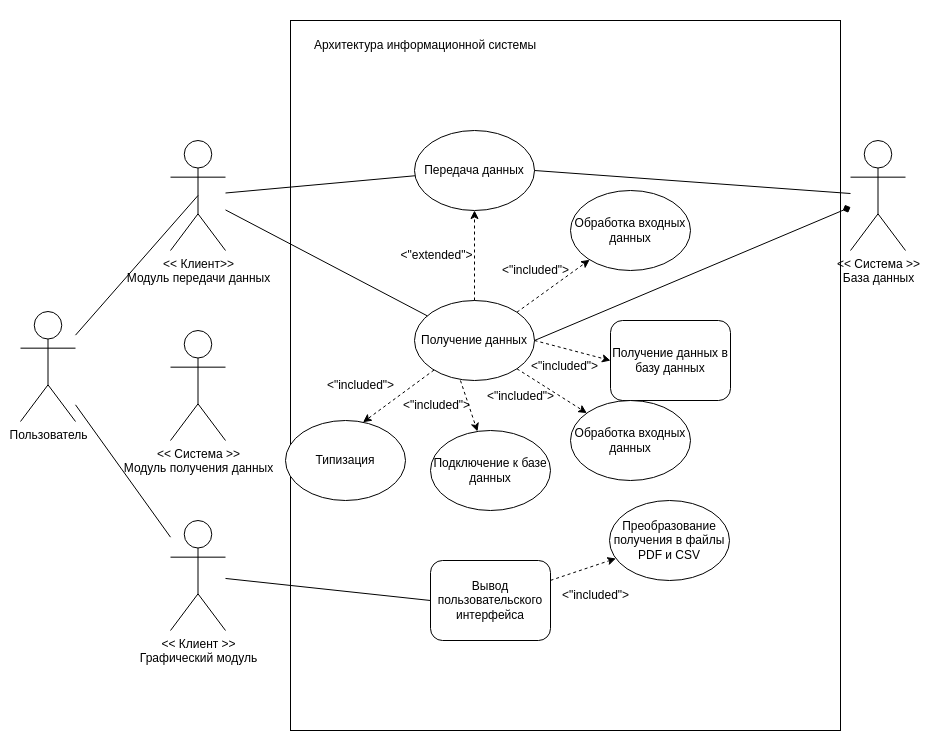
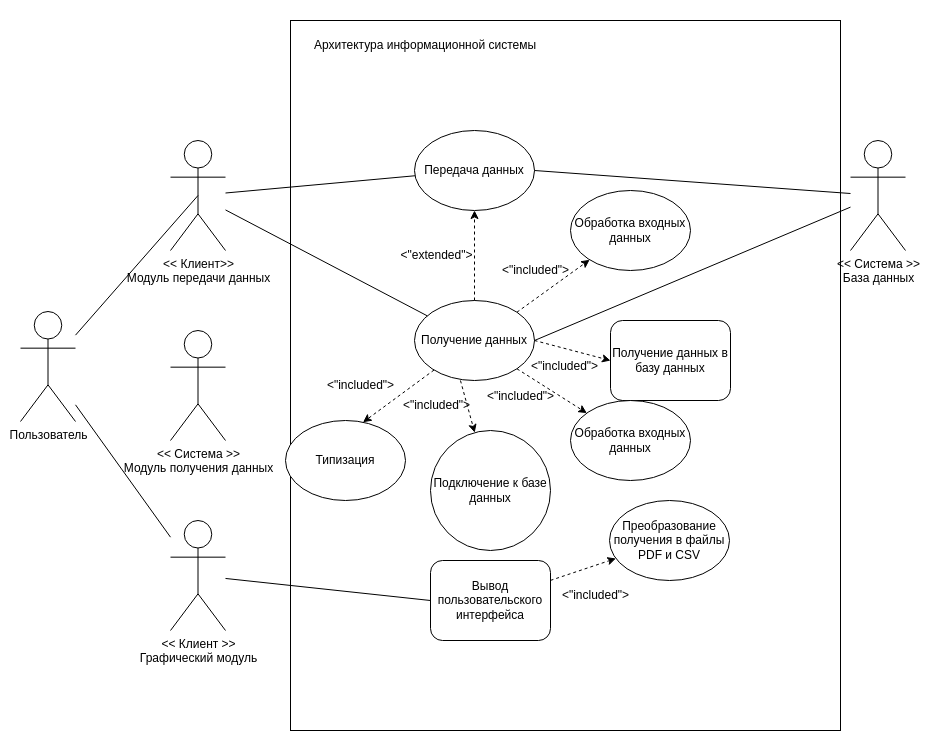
edge "Получение данных" -> "<< Система >> База данных": arrowhead diamond -> none
node "Подключение к базе данных": size 120x80 -> 120x120
